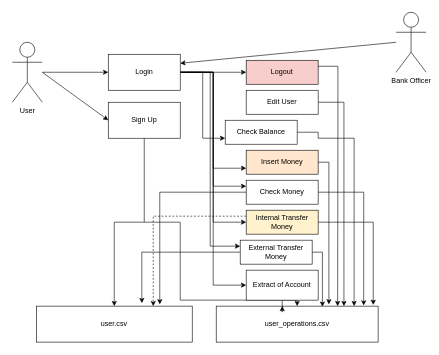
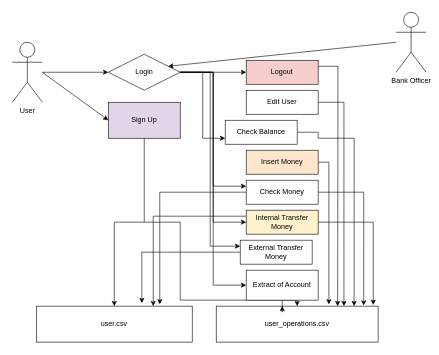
node "Login": shape rectangle -> diamond
node "Sign Up": fillcolor #ffffff -> #e1d5e7
edge "Login" -> "Insert Money": removed
edge "Internal Transfer Money" -> "user.csv": style dashed -> solid
edge "External Transfer Money" -> "user_operations.csv": removed
